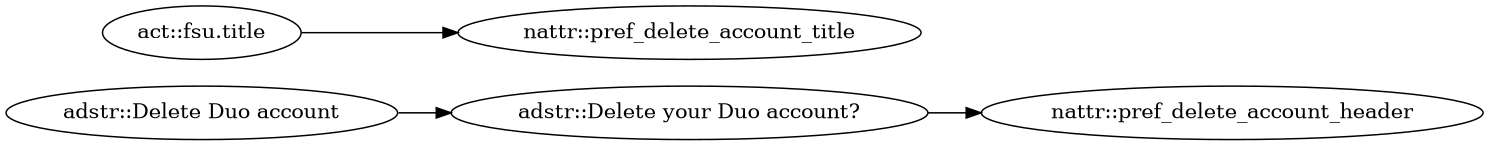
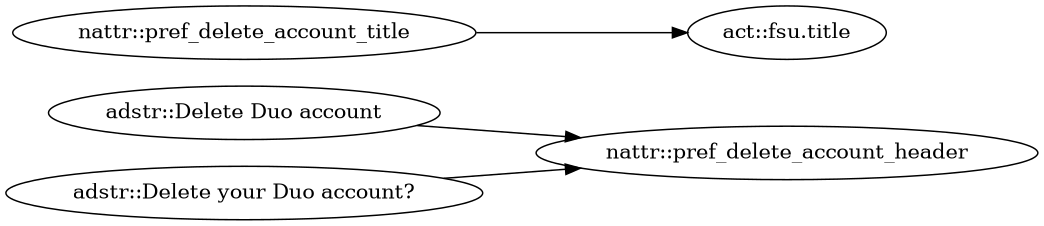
edge "act::fsu.title" -> "nattr::pref_delete_account_title": reversed
edge "adstr::Delete Duo account" -> "adstr::Delete your Duo account?": now "adstr::Delete Duo account" -> "nattr::pref_delete_account_header"
